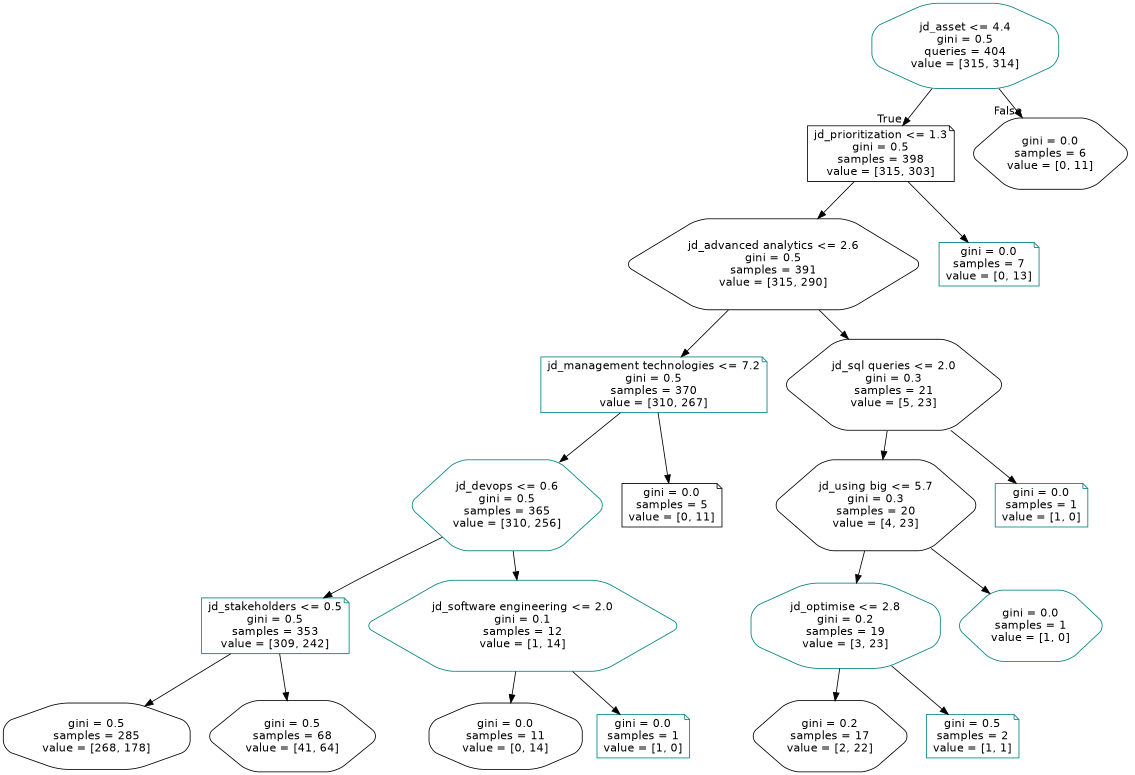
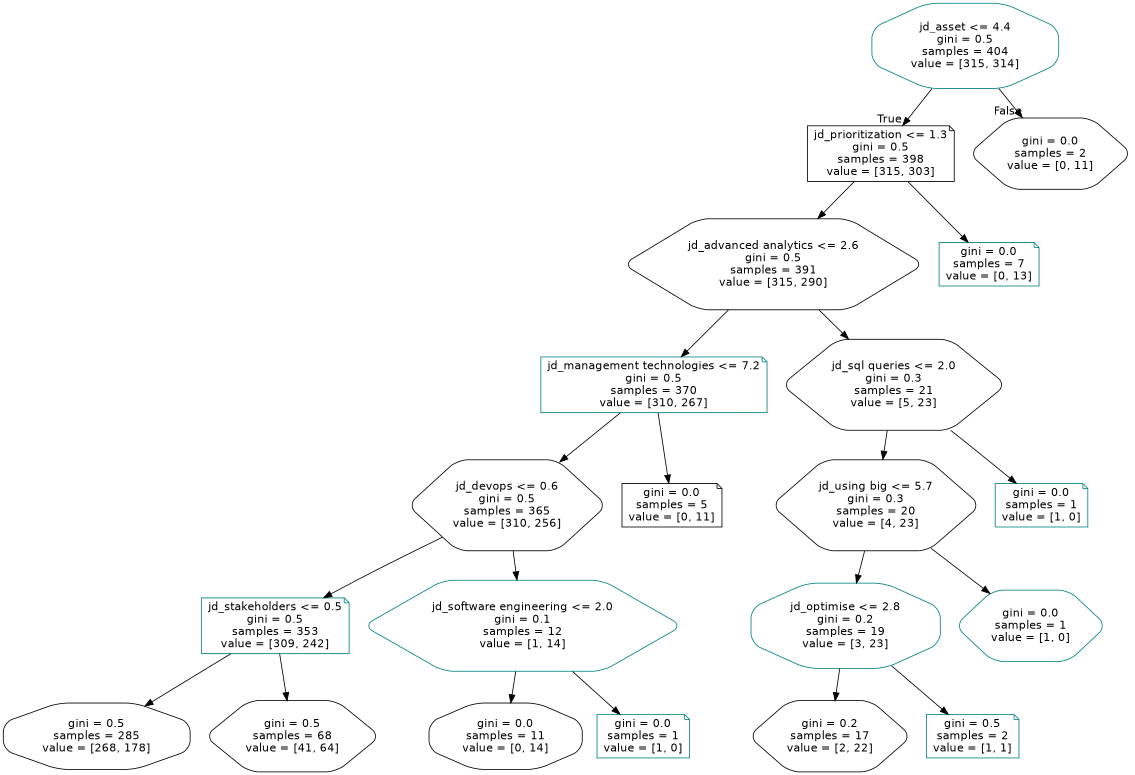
node "jd_asset <= 4.4 gini = 0.5 queries = 404 value = [315, 314]": label "jd_asset <= 4.4 gini = 0.5 queries = 404 value = [315, 314]" -> "jd_asset <= 4.4 gini = 0.5 samples = 404 value = [315, 314]"
node "gini = 0.0 samples = 6 value = [0, 11]": label "gini = 0.0 samples = 6 value = [0, 11]" -> "gini = 0.0 samples = 2 value = [0, 11]"
node "jd_devops <= 0.6 gini = 0.5 samples = 365 value = [310, 256]": color teal -> black
